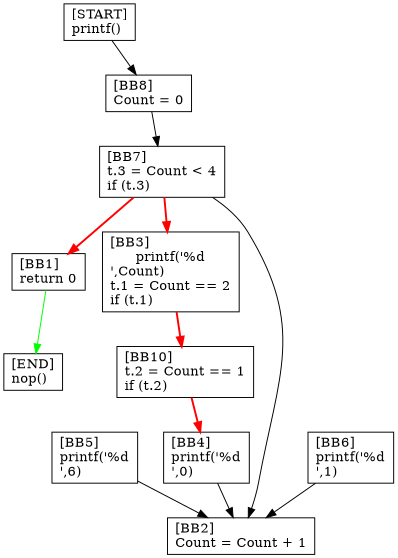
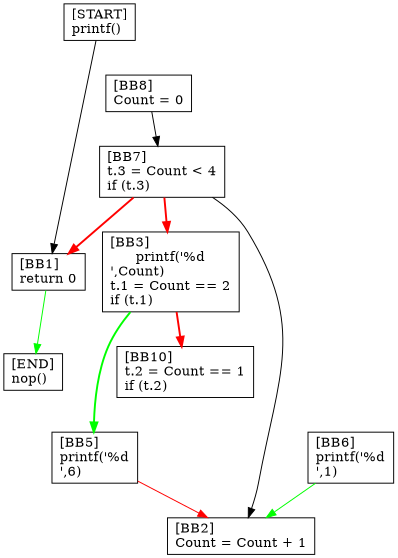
edge "[START] printf()" -> "[BB8] Count = 0": now "[START] printf()" -> "[BB1] return 0"
edge "[BB3] printf('%d ',Count) t.1 = Count == 2 if (t.1)" -> "[BB5] printf('%d ',6)": added
node "[BB4] printf('%d ',0)": removed
edge "[BB5] printf('%d ',6)" -> "[BB2] Count = Count + 1": color black -> red
edge "[BB6] printf('%d ',1)" -> "[BB2] Count = Count + 1": color black -> green
